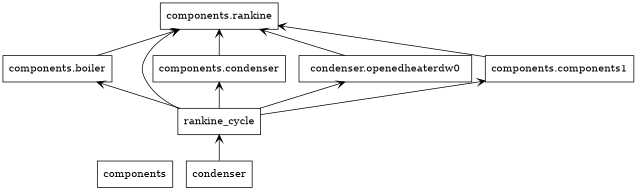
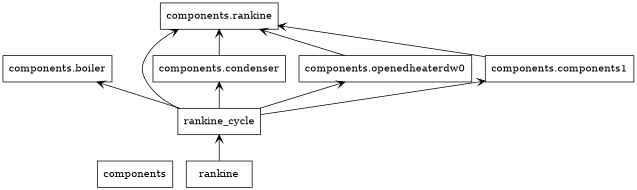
edge "components.boiler" -> "components.rankine": removed
node "condenser.openedheaterdw0": label "condenser.openedheaterdw0" -> "components.openedheaterdw0"
node "condenser": label "condenser" -> "rankine"
